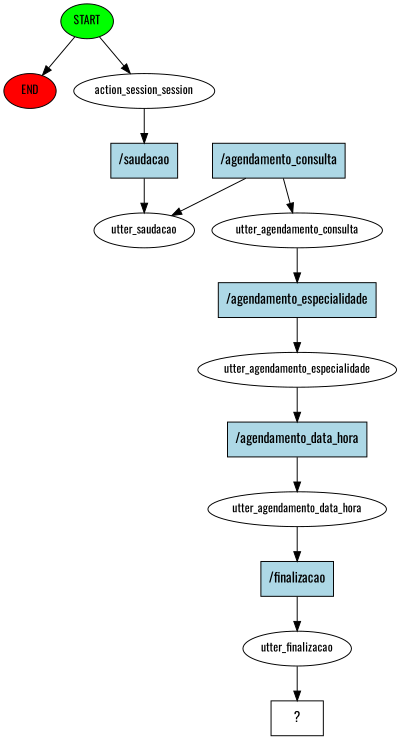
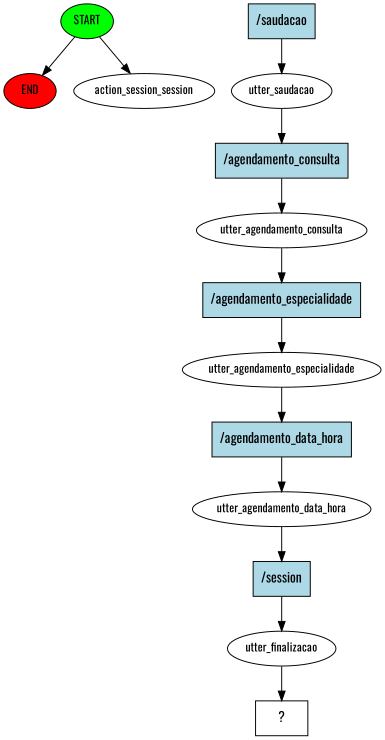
edge "action_session_session" -> "/saudacao": removed
edge "/agendamento_consulta" -> "utter_saudacao": reversed
node "/finalizacao": label "/finalizacao" -> "/session"
